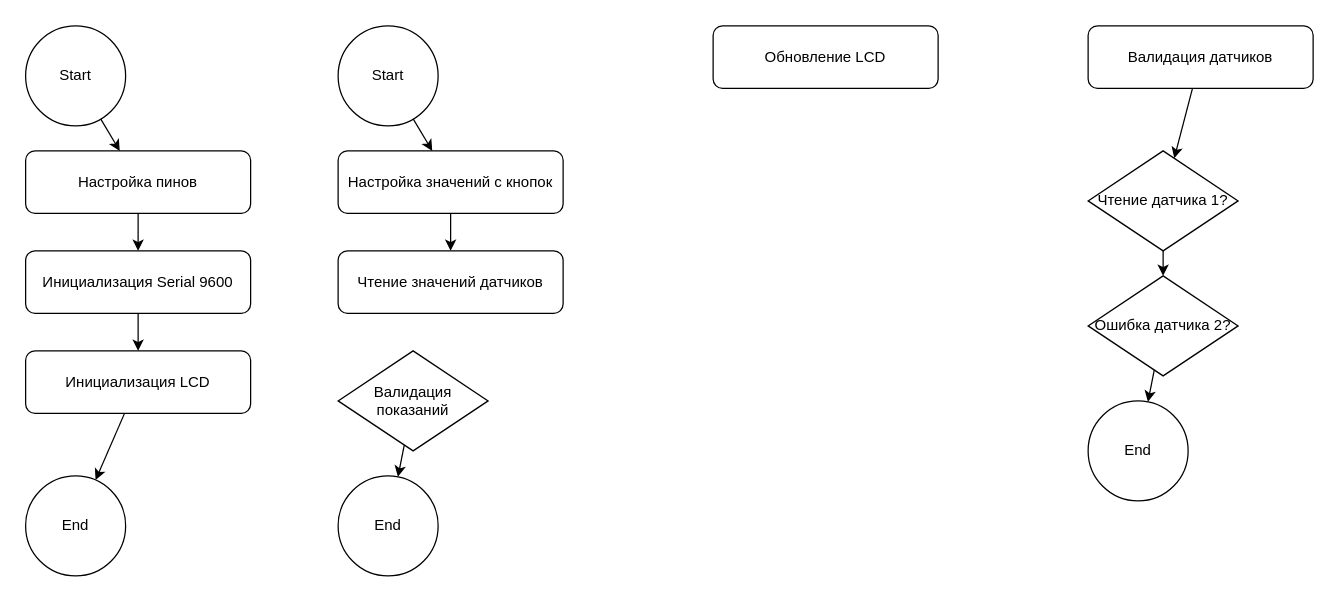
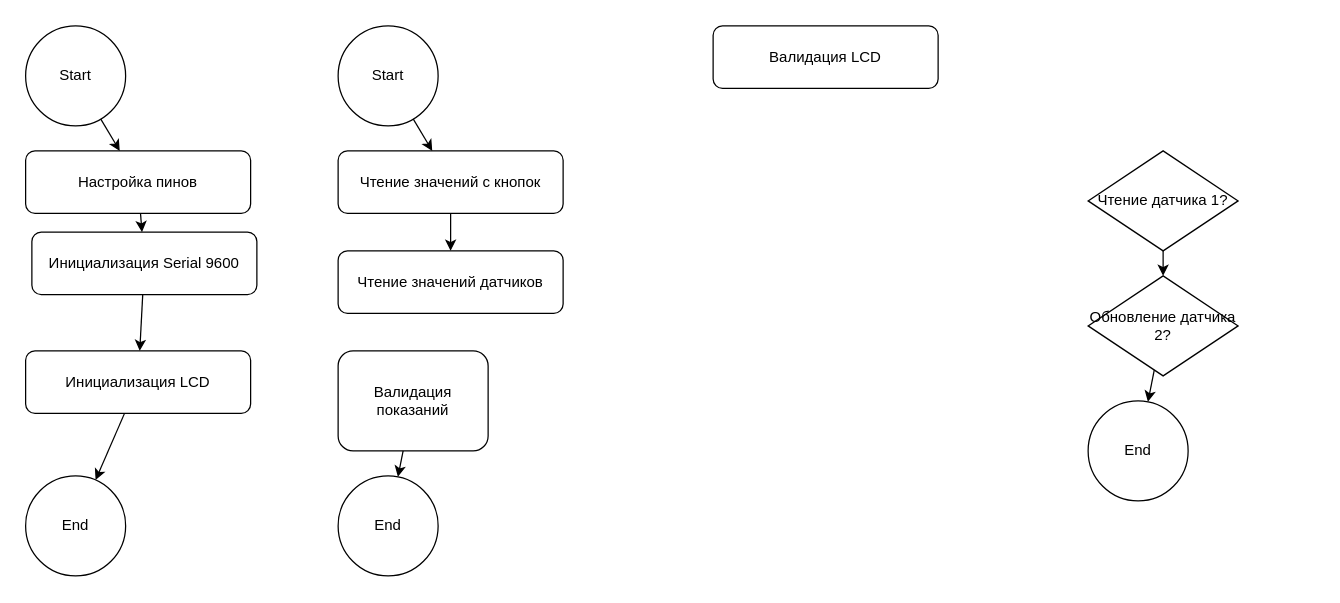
node "Обновление LCD": label "Обновление LCD" -> "Валидация LCD"
node "Валидация датчиков": removed
edge "Валидация датчиков" -> "Чтение датчика 1?": removed
node "Настройка значений с кнопок": label "Настройка значений с кнопок" -> "Чтение значений с кнопок"
node "Инициализация Serial 9600": moved (138, 282) -> (144, 263)
node "Ошибка датчика 2?": label "Ошибка датчика 2?" -> "Обновление датчика 2?"
node "Валидация показаний": shape diamond -> rounded rectangle
